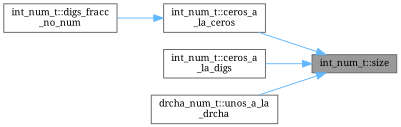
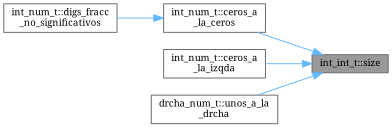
node "int_num_t::digs_fracc _no_num": label "int_num_t::digs_fracc _no_num" -> "int_num_t::digs_fracc _no_significativos"
node "int_num_t::ceros_a _la_digs": label "int_num_t::ceros_a _la_digs" -> "int_num_t::ceros_a _la_izqda"
node "int_num_t::size": label "int_num_t::size" -> "int_int_t::size"
